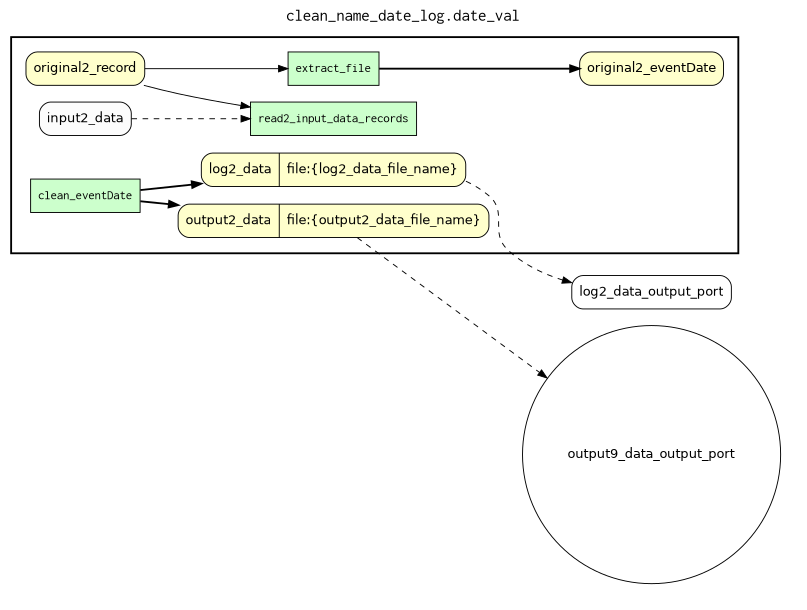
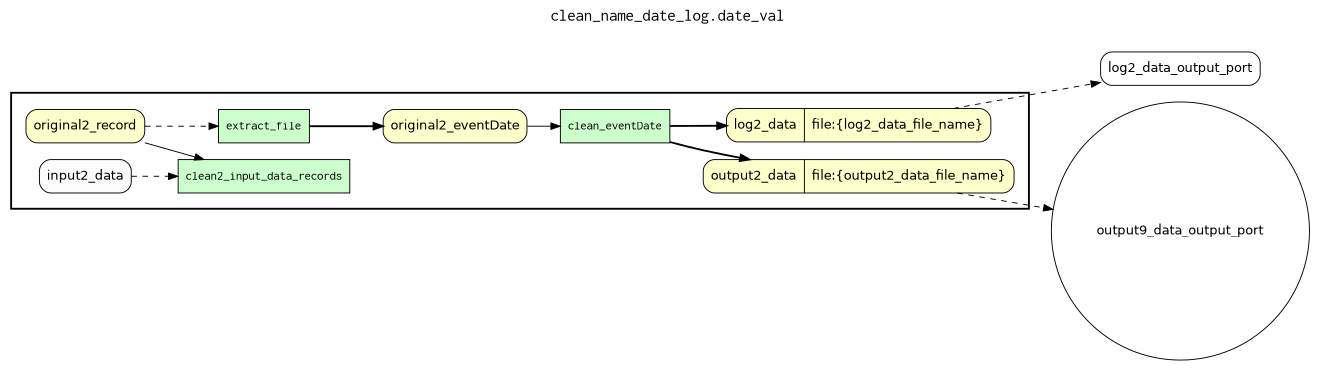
edge "original2_record" -> "extract_file": style solid -> dashed
node "read2_input_data_records": label "read2_input_data_records" -> "clean2_input_data_records"
edge "original2_eventDate" -> "clean_eventDate": added
